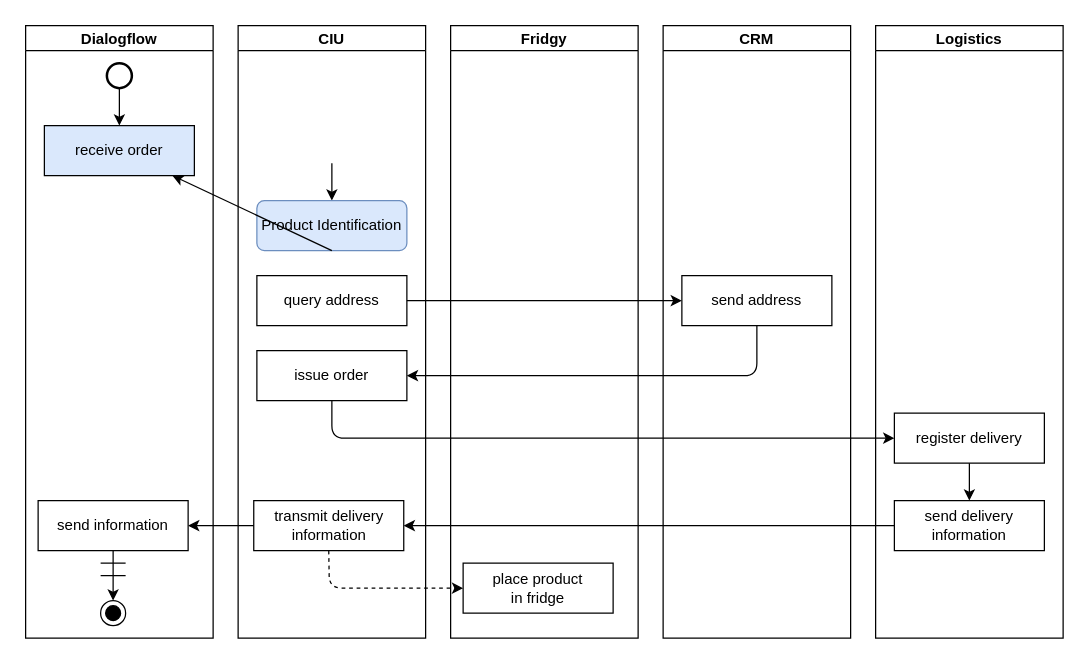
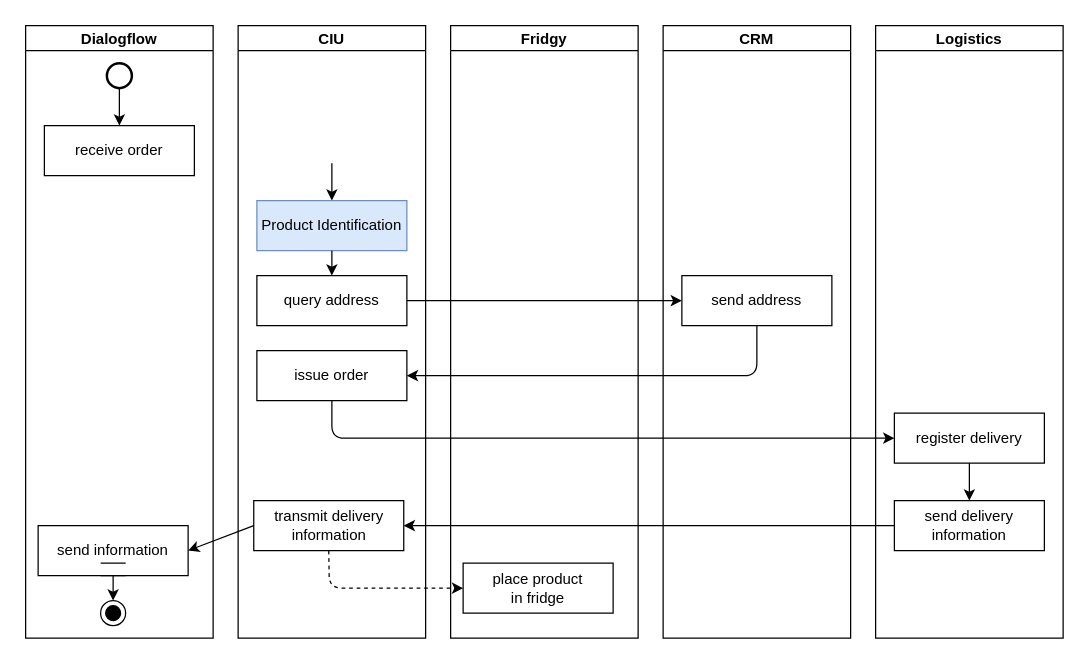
node "receive order": fillcolor #dae8fc -> #ffffff
edge "Product Identification" -> "receive order": now "Product Identification" -> "query address"
node "Product Identification": shape rounded rectangle -> rectangle
node "send information": moved (113, 526) -> (113, 551)
